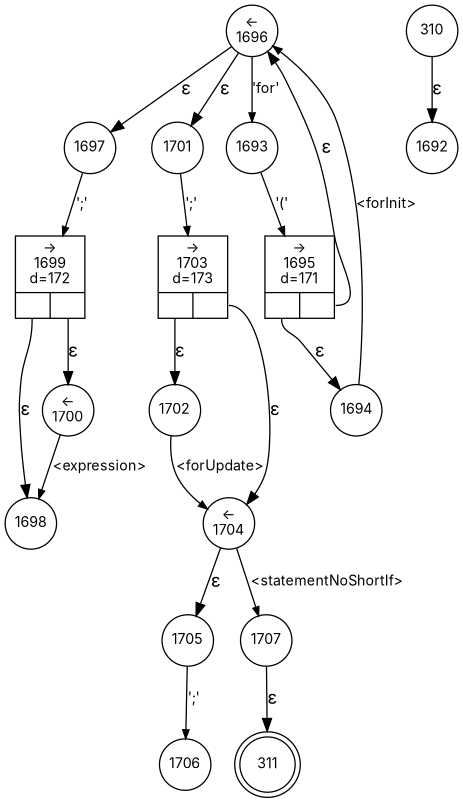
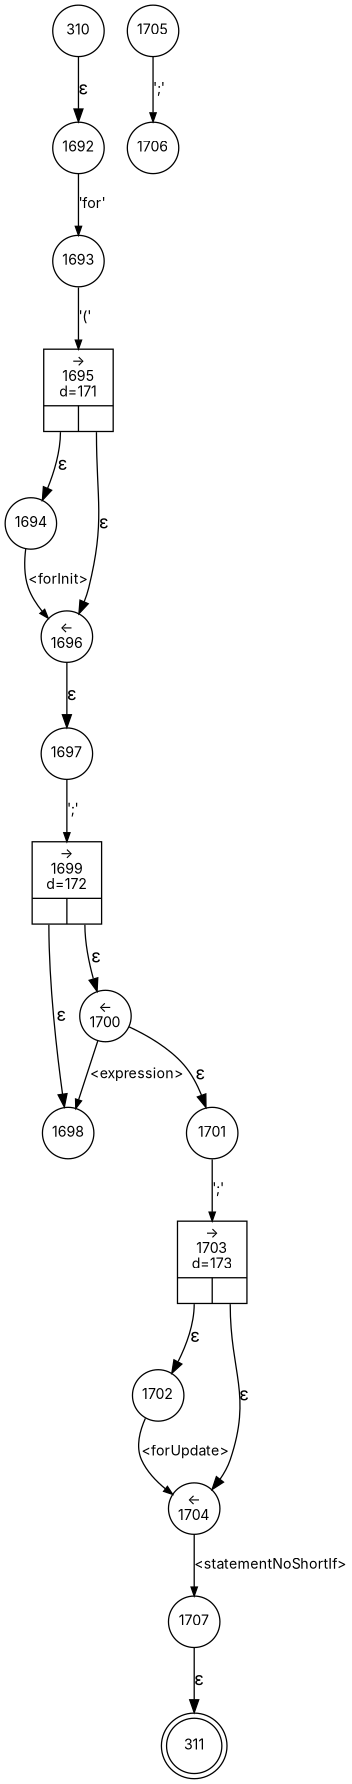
edge "← 1696" -> "1701": now "← 1700" -> "1701"
edge "← 1696" -> "1693": now "1692" -> "1693"
edge "← 1704" -> "1705": removed, label "ε"
